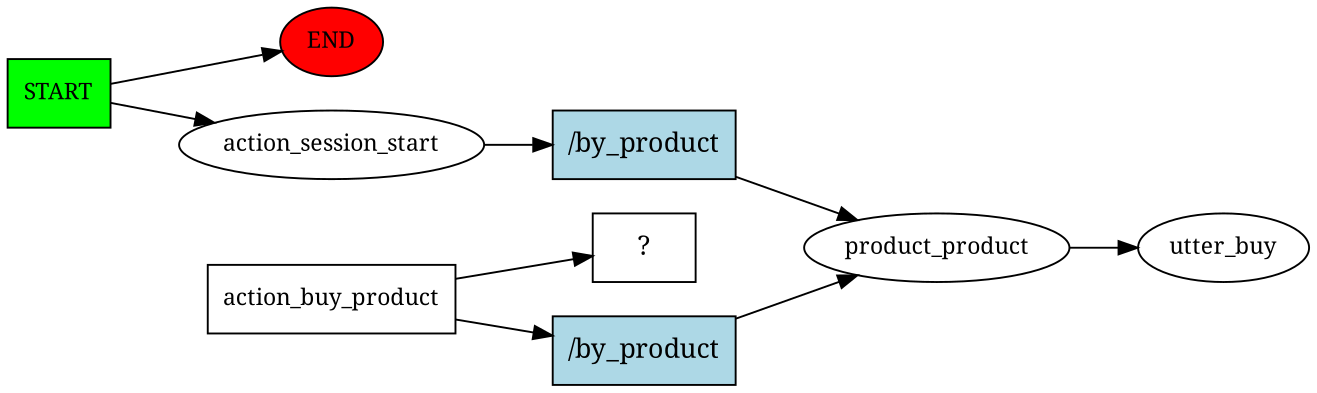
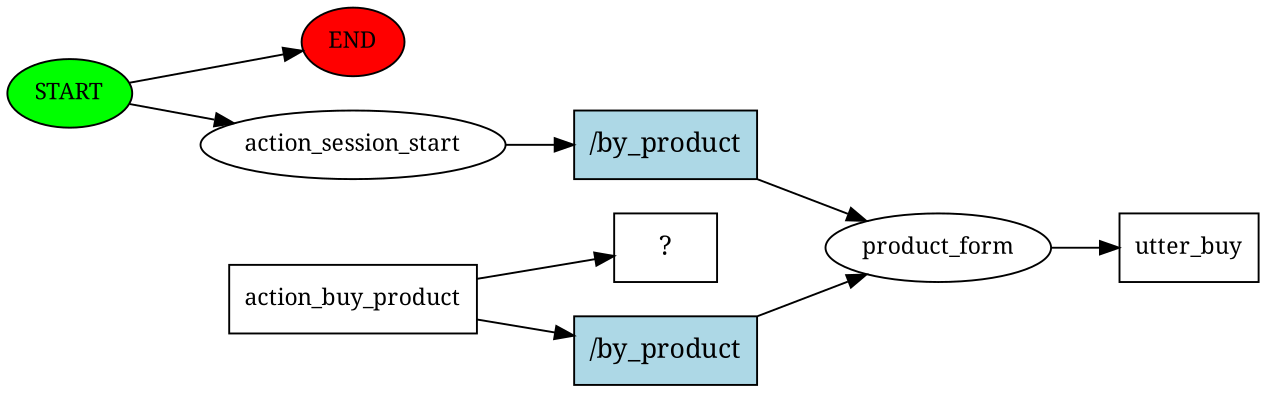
node "START": shape box -> ellipse
node "product_product": label "product_product" -> "product_form"
node "utter_buy": shape ellipse -> box
